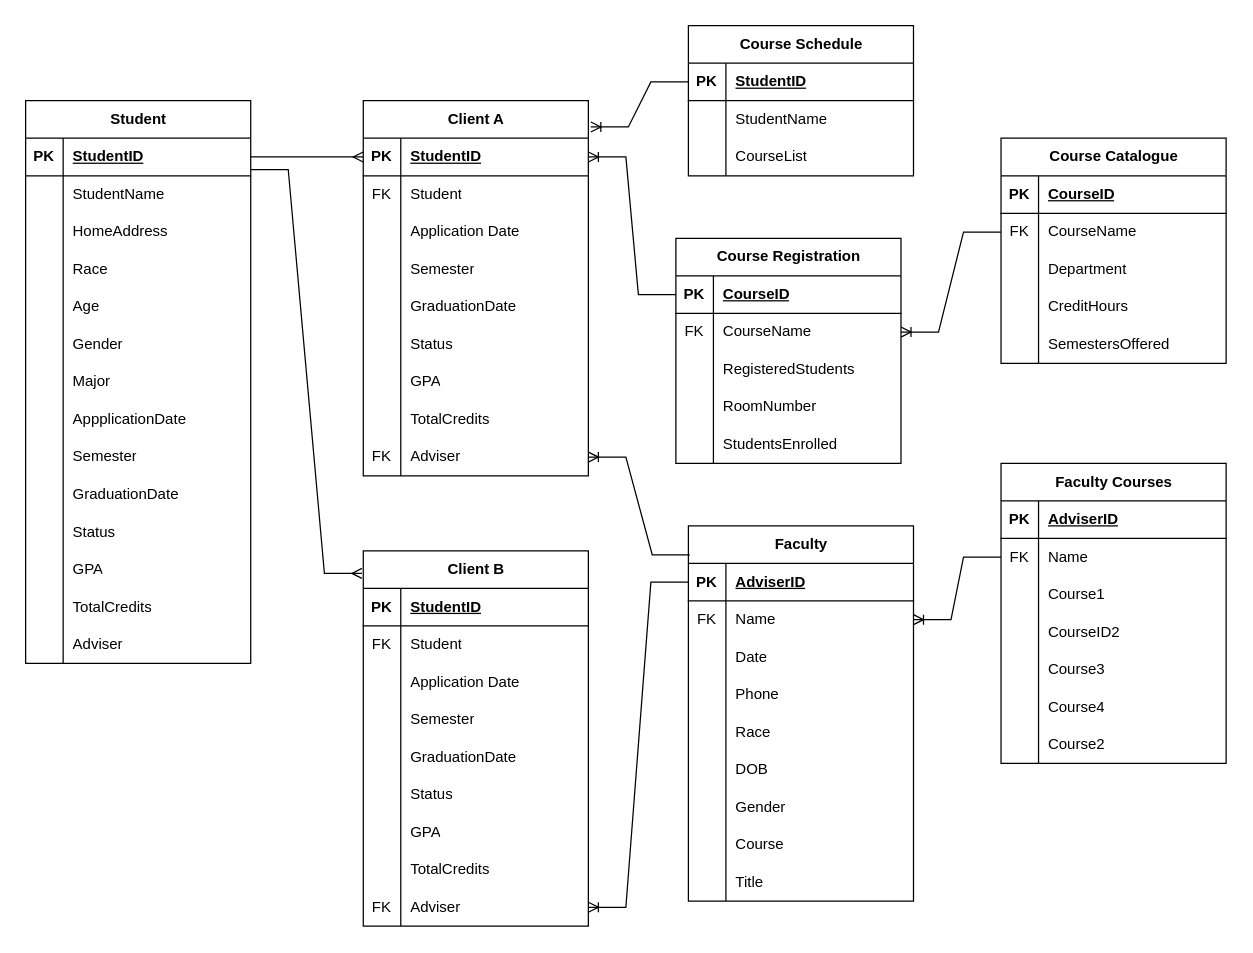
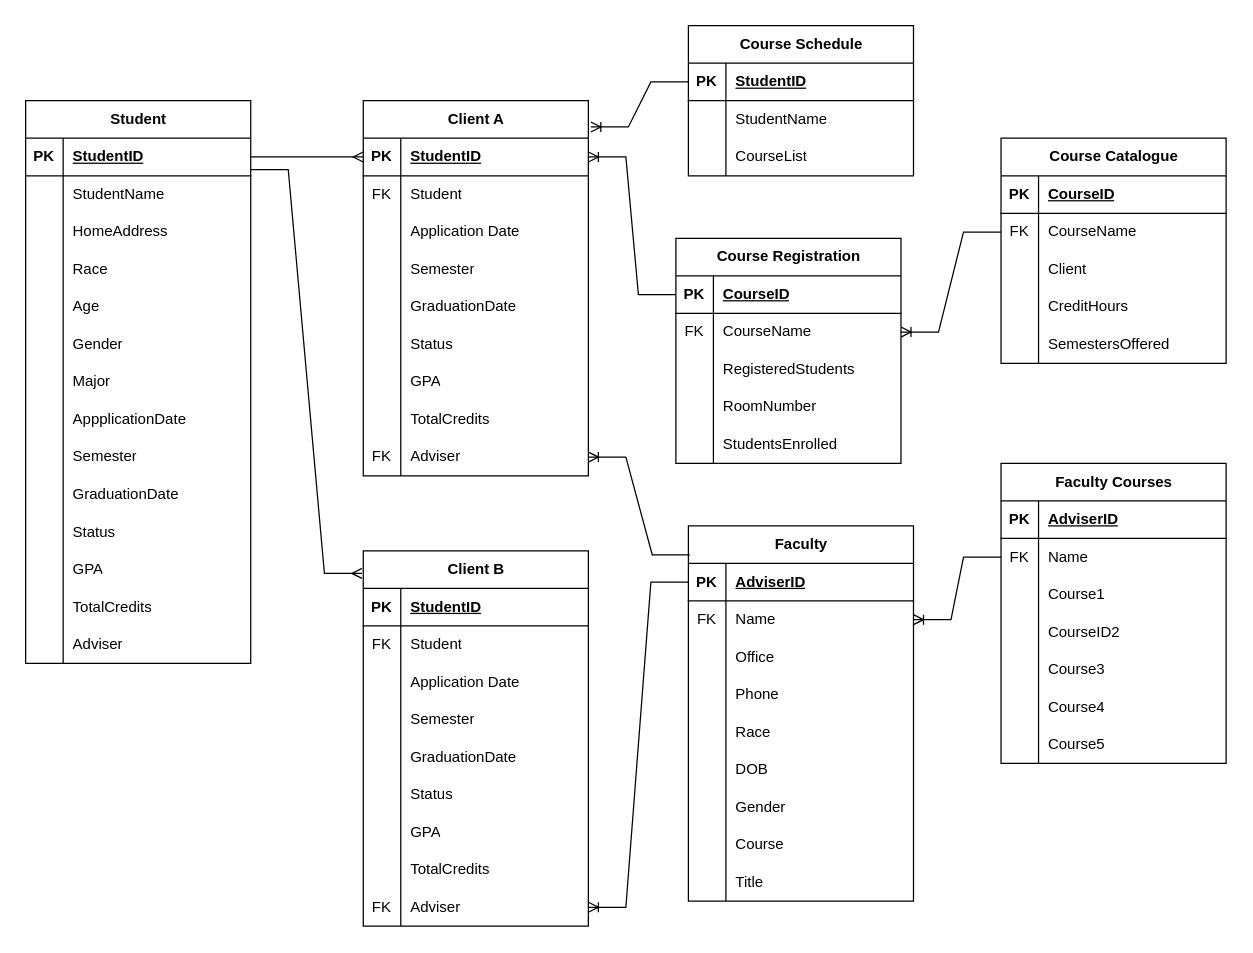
node "Department": label "Department" -> "Client"
node "Date": label "Date" -> "Office"
node "Course2": label "Course2" -> "Course5"
